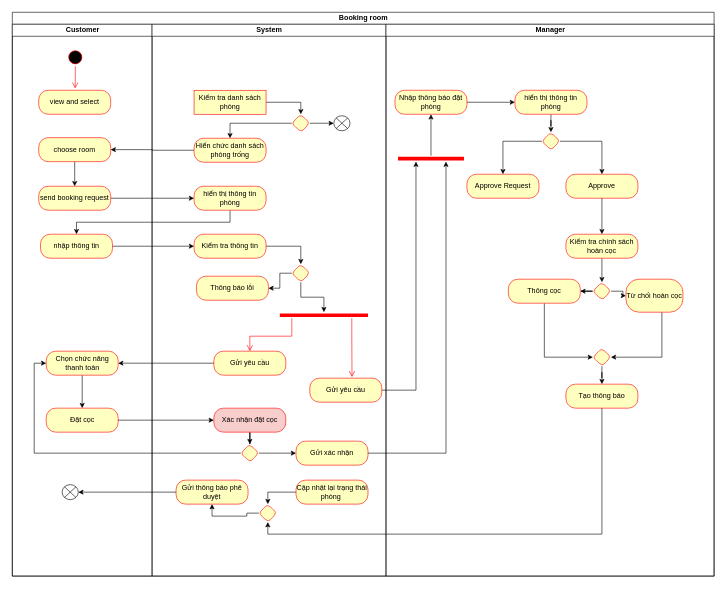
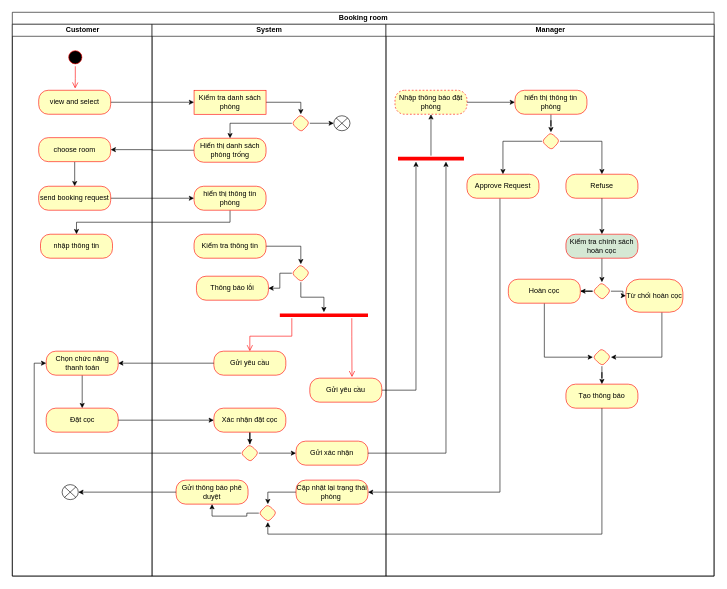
edge "view and select" -> "Kiểm tra danh sách phòng": added
node "Nhập thông báo đặt phòng": style solid -> dashed
node "Hiển chức danh sách phòng trống": label "Hiển chức danh sách phòng trống" -> "Hiển thị danh sách phòng trống"
node "Approve": label "Approve" -> "Refuse"
edge "nhập thông tin" -> "Kiểm tra thông tin": removed
node "Kiểm tra chính sách hoàn cọc": fillcolor #ffffc0 -> #d5e8d4
node "Thông cọc": label "Thông cọc" -> "Hoàn cọc"
node "Xác nhận đặt cọc": fillcolor #f8cecc -> #ffffc0
edge "Approve Request" -> "Cập nhật lại trạng thái phòng": added
